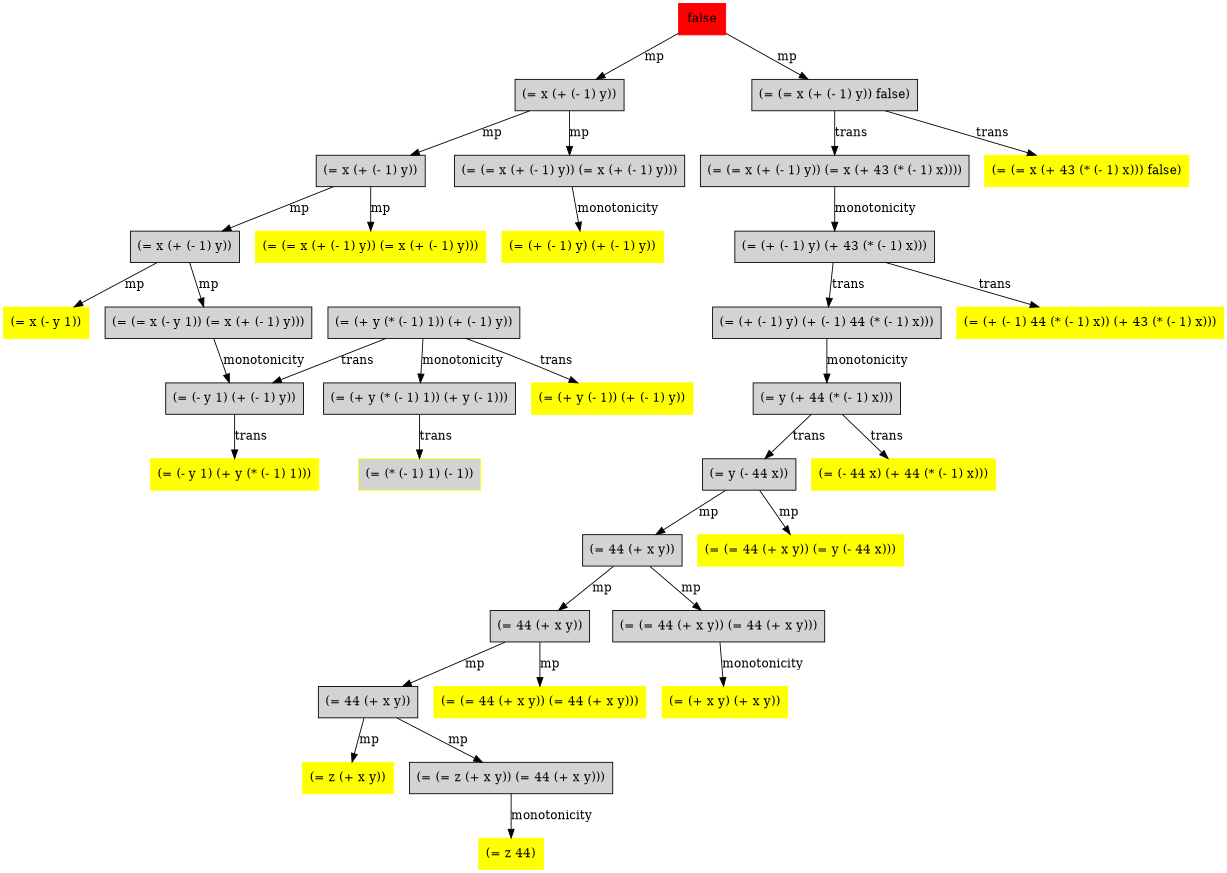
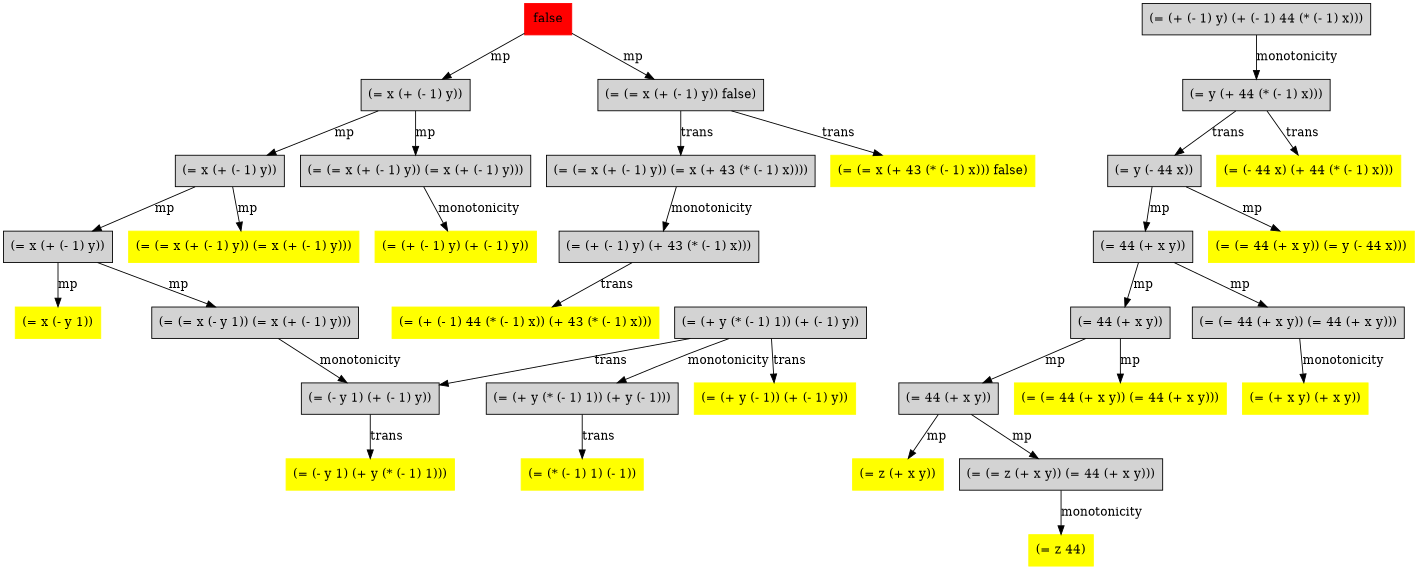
edge "(= (+ (- 1) y) (+ 43 (* (- 1) x)))" -> "(= (+ (- 1) y) (+ (- 1) 44 (* (- 1) x)))": removed, label "trans"
node "(= (* (- 1) 1) (- 1))": fillcolor lightgrey -> yellow
